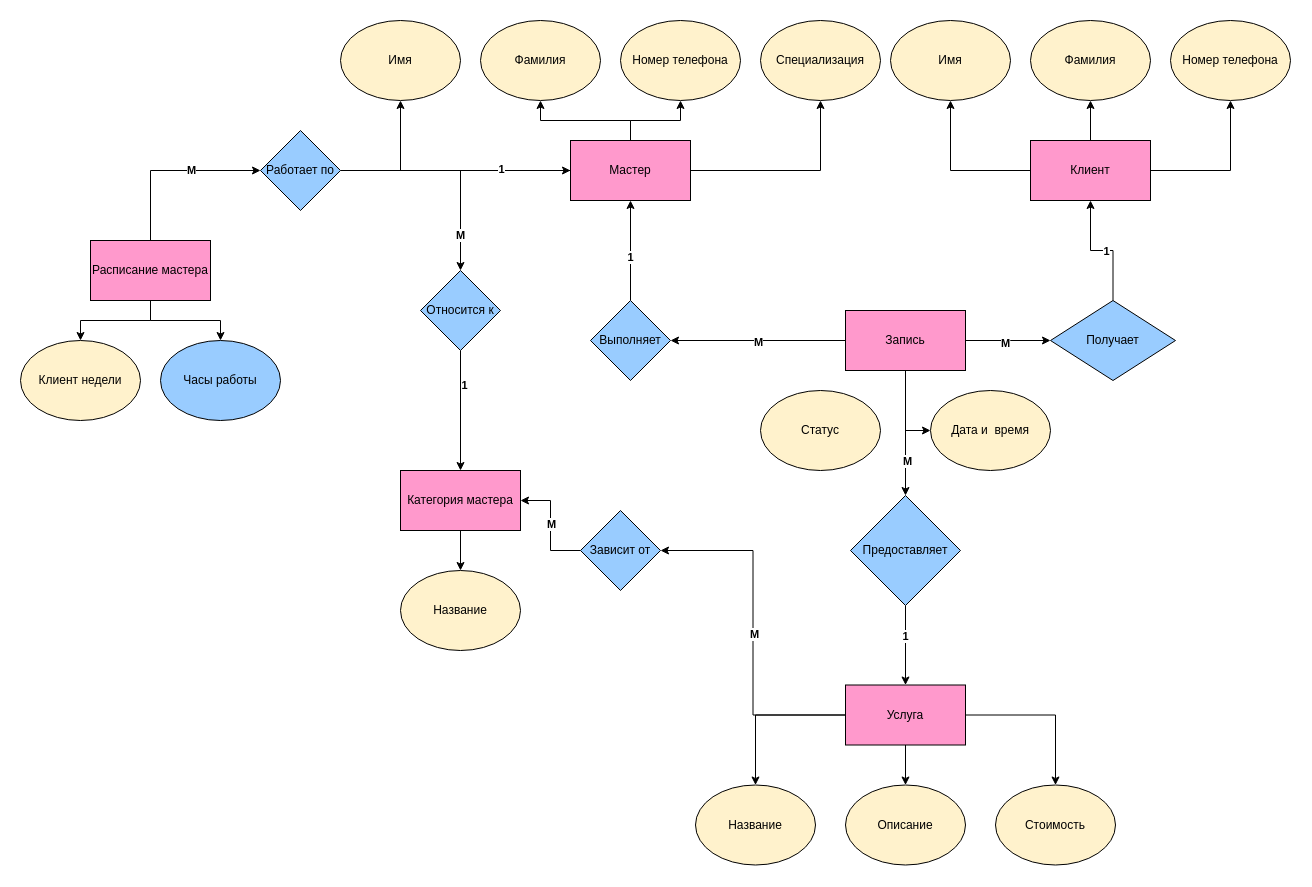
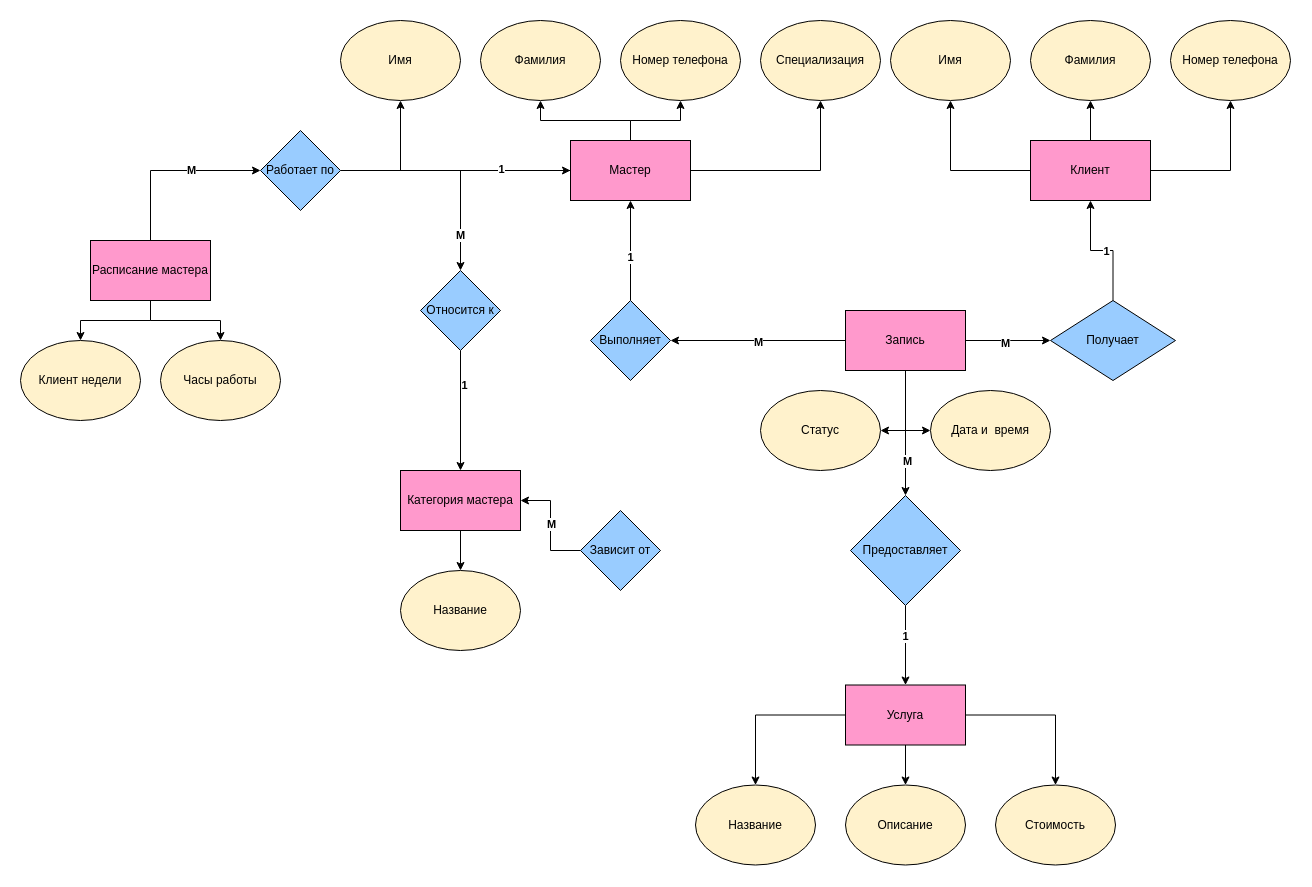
node "Часы работы": fillcolor #99ccff -> #fff2cc
edge "Запись" -> "Статус": added
edge "Услуга" -> "Зависит от": removed, label "М"
